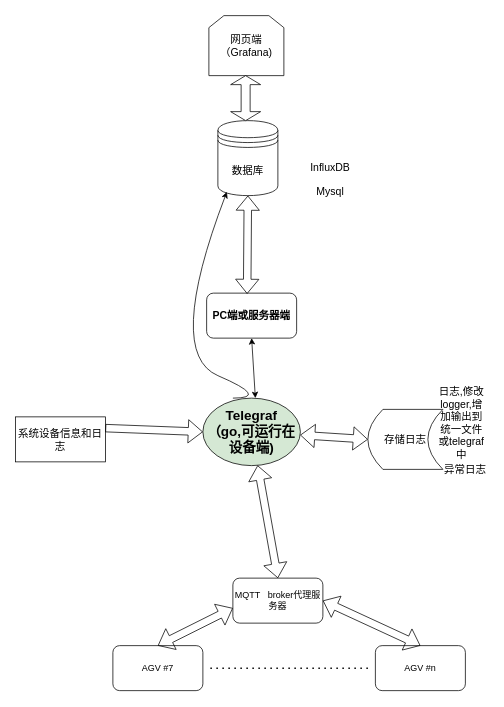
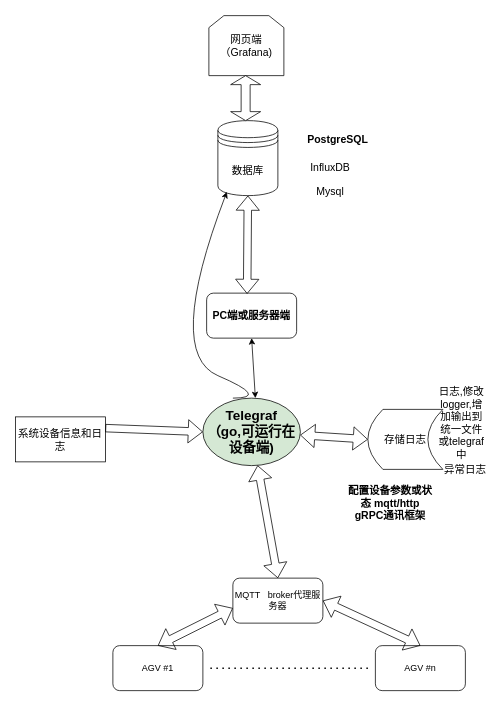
node "PostgreSQL": added
node "配置设备参数或状态 mqtt/http gRPC通讯框架": added
node "AGV #7": label "AGV #7" -> "AGV #1"
